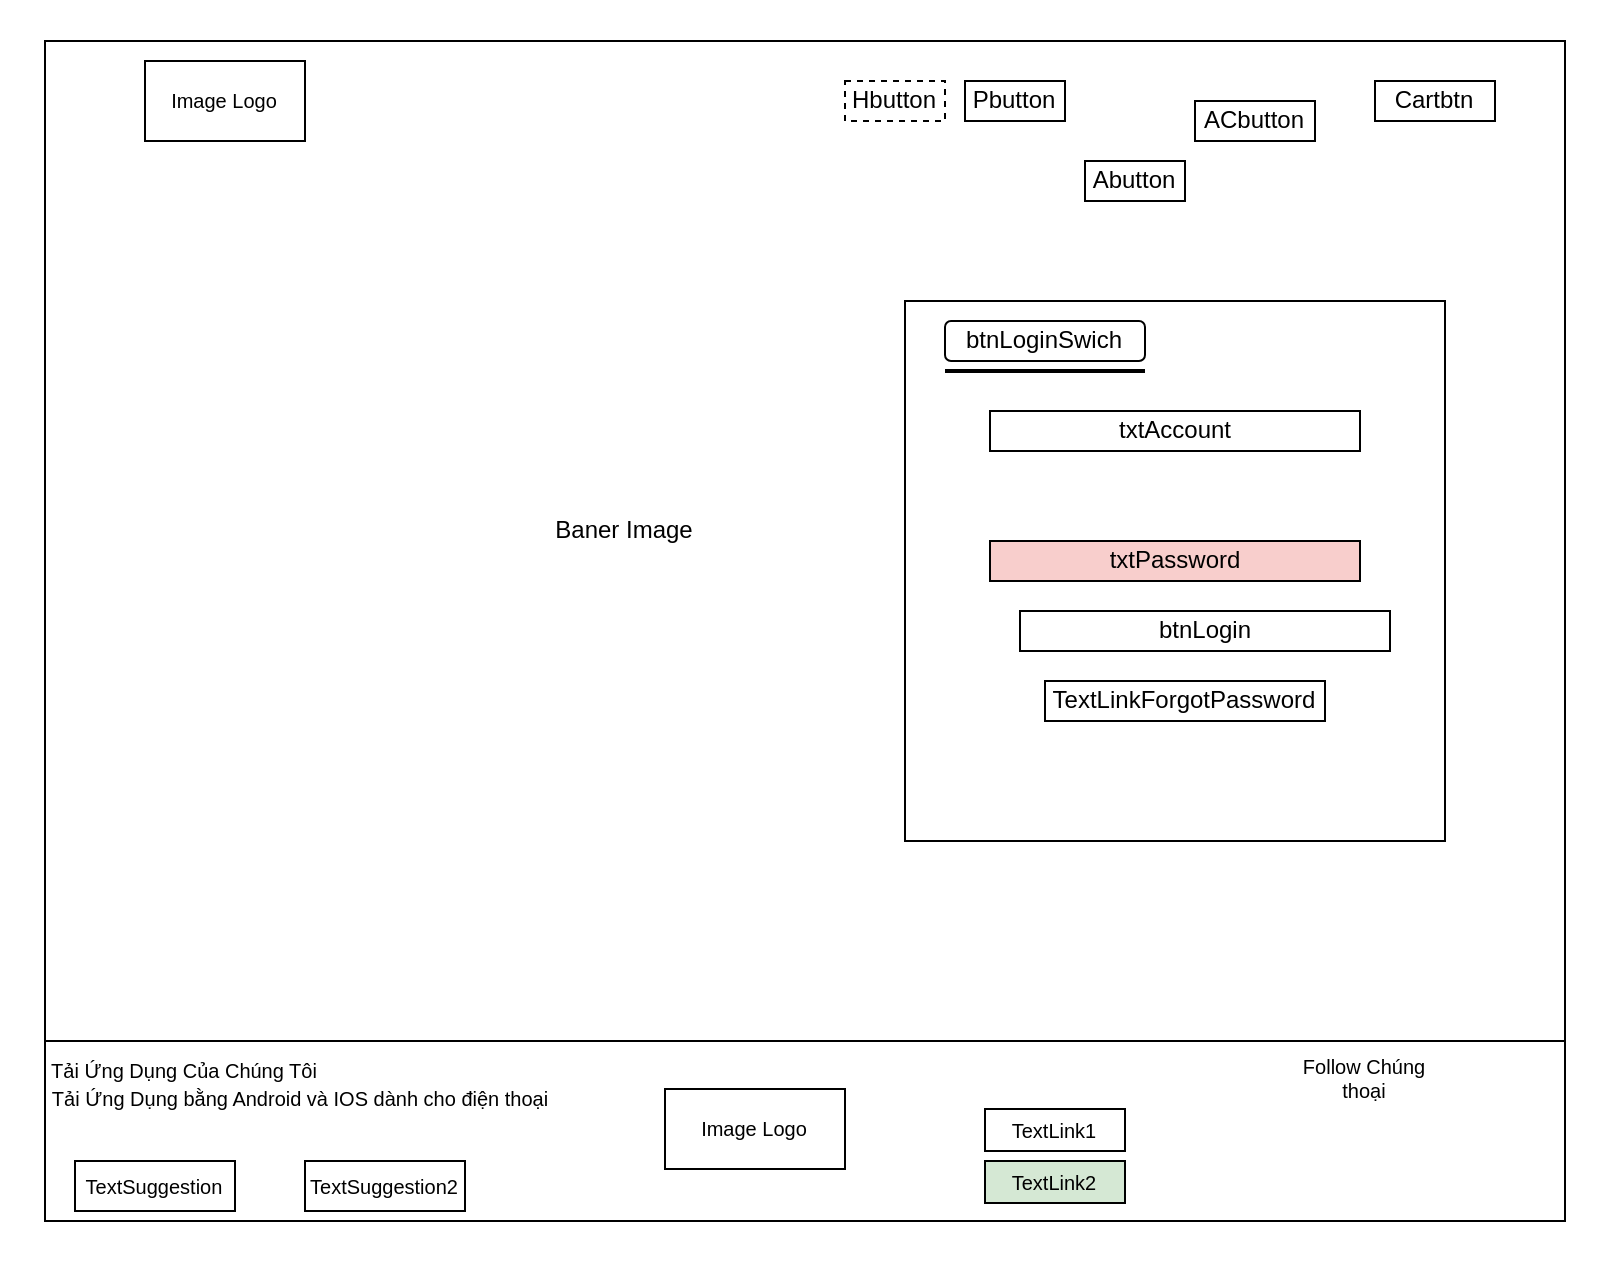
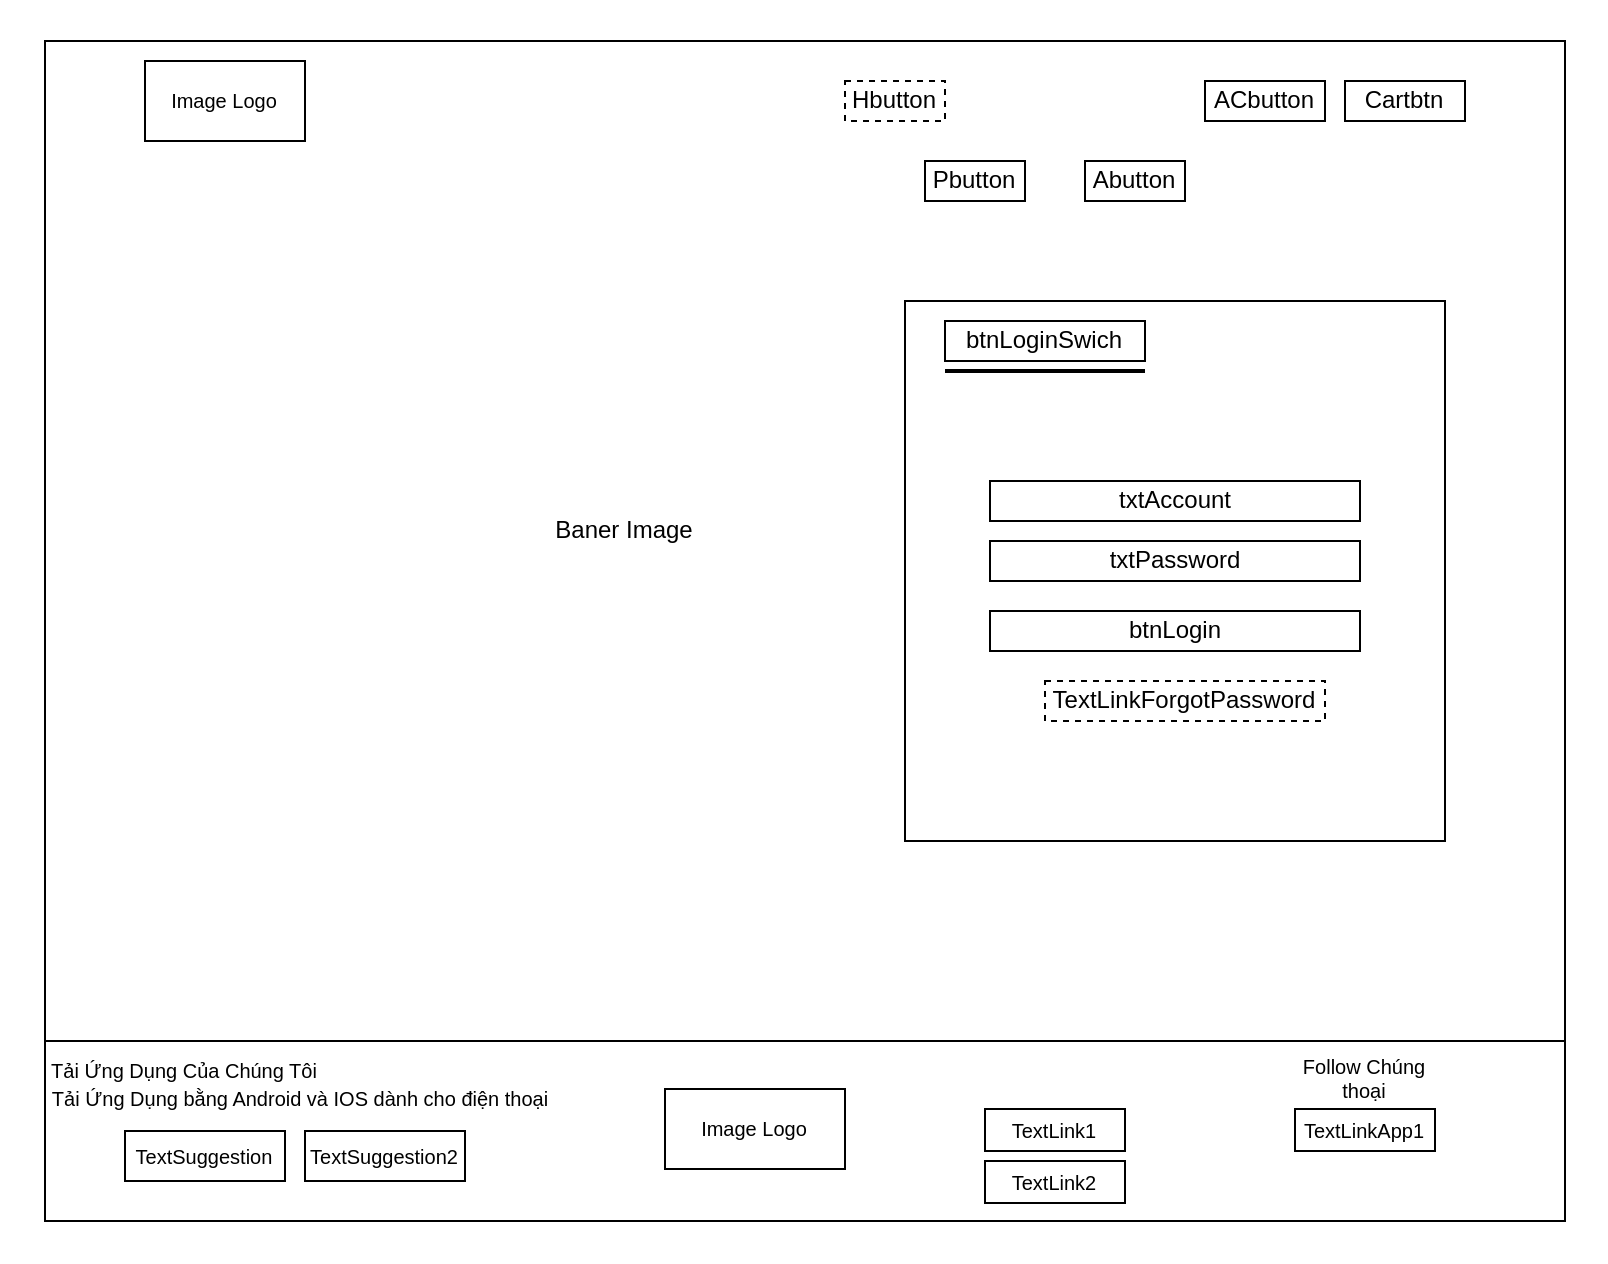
node "Pbutton": moved (1015, 101) -> (975, 181)
node "Cartbtn": moved (1435, 101) -> (1405, 101)
node "ACbutton": moved (1255, 121) -> (1265, 101)
node "btnLoginSwich": shape rounded rectangle -> rectangle
node "txtAccount": moved (1175, 431) -> (1175, 501)
node "txtPassword": fillcolor #f8cecc -> #ffffff
node "btnLogin": moved (1205, 631) -> (1175, 631)
node "TextLinkForgotPassword": style solid -> dashed
node "TextLinkApp1": added
node "TextLink2": fillcolor #d5e8d4 -> #ffffff
node "TextSuggestion": moved (155, 1186) -> (205, 1156)
node "TextSuggestion2": moved (385, 1186) -> (385, 1156)
